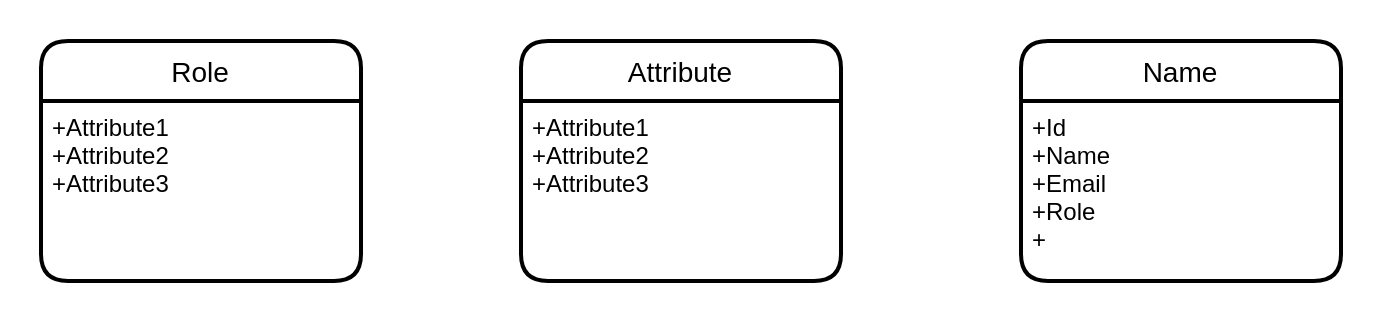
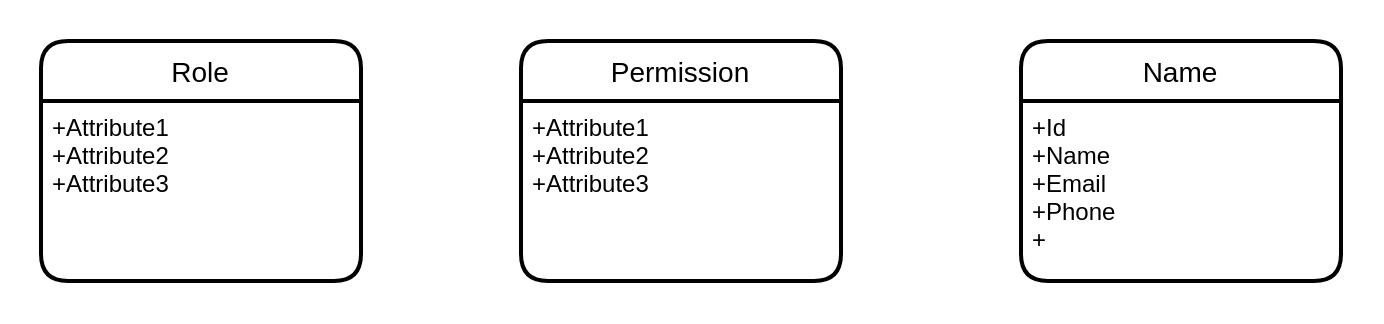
node "Attribute": label "Attribute" -> "Permission"
node "+Id +Name +Email +Role +": label "+Id +Name +Email +Role +" -> "+Id +Name +Email +Phone +"
